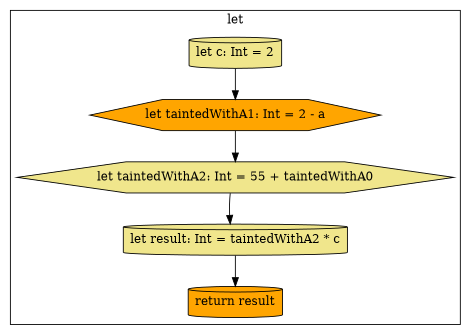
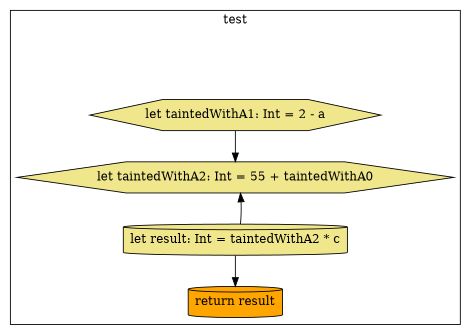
cluster "let": label "let" -> "test"
node "let c: Int = 2": removed
node "let taintedWithA1: Int = 2 - a": fillcolor orange -> khaki
edge "let taintedWithA2: Int = 55 + taintedWithA0" -> "let result: Int = taintedWithA2 * c": reversed
